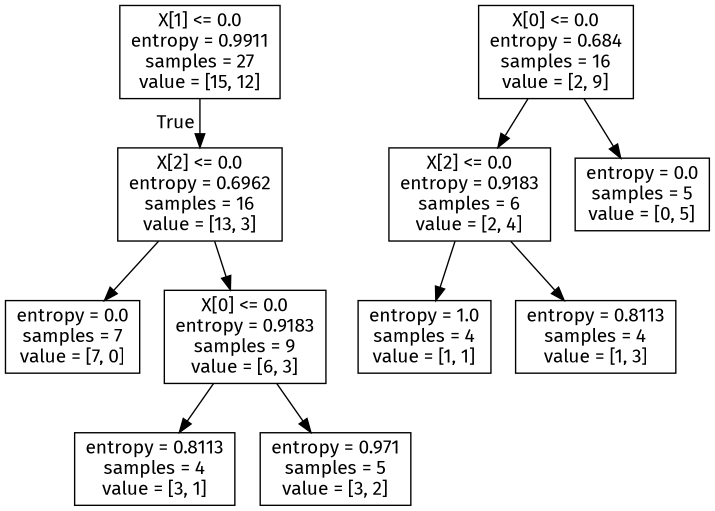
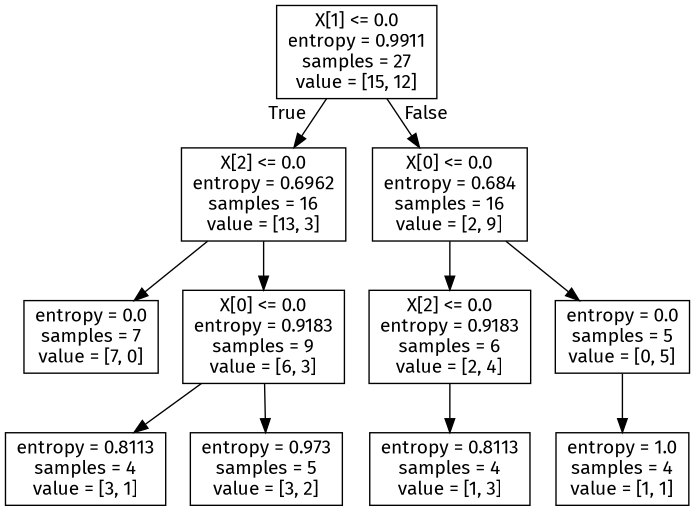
edge "X[1] <= 0.0 entropy = 0.9911 samples = 27 value = [15, 12]" -> "X[0] <= 0.0 entropy = 0.684 samples = 16 value = [2, 9]": added
edge "X[2] <= 0.0 entropy = 0.9183 samples = 6 value = [2, 4]" -> "entropy = 1.0 samples = 4 value = [1, 1]": now "entropy = 0.0 samples = 5 value = [0, 5]" -> "entropy = 1.0 samples = 4 value = [1, 1]"
node "entropy = 0.971 samples = 5 value = [3, 2]": label "entropy = 0.971 samples = 5 value = [3, 2]" -> "entropy = 0.973 samples = 5 value = [3, 2]"
